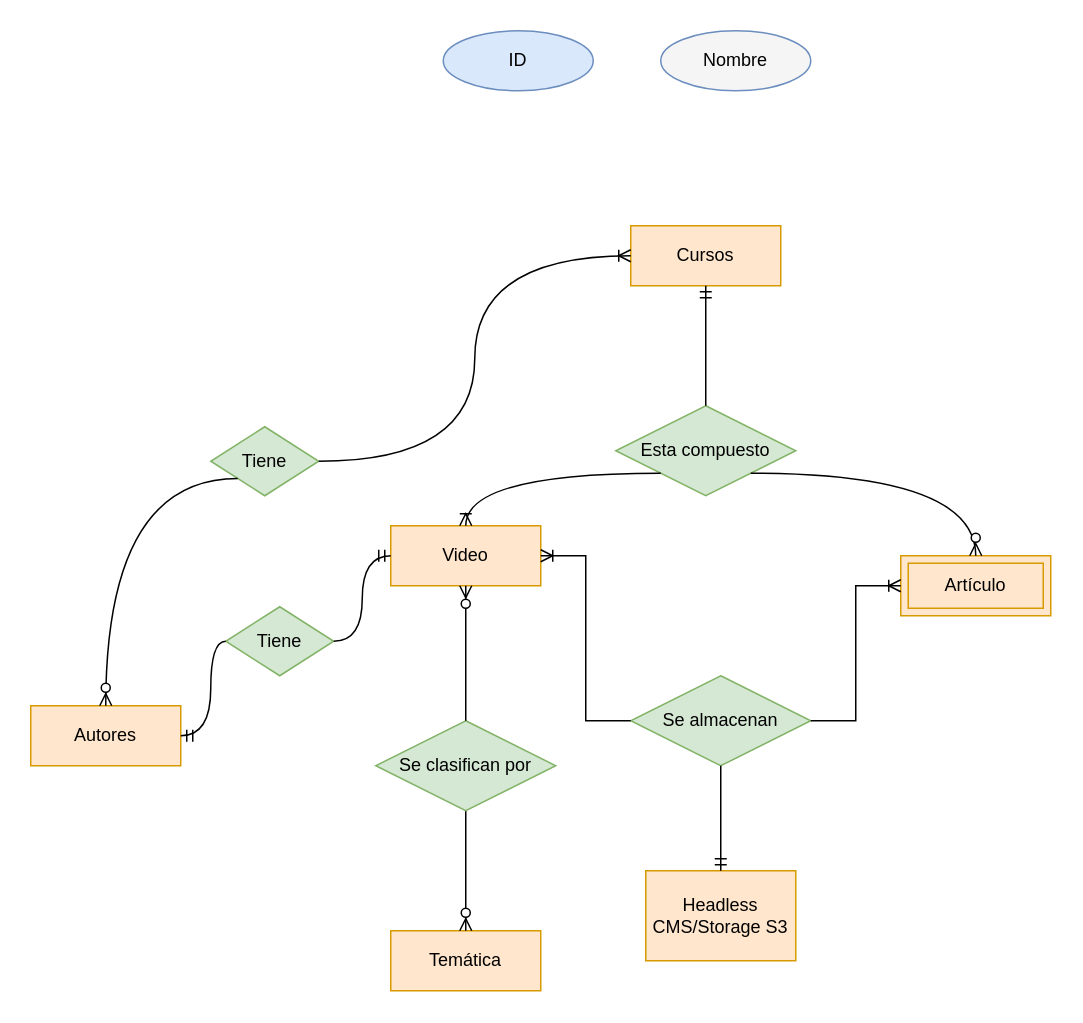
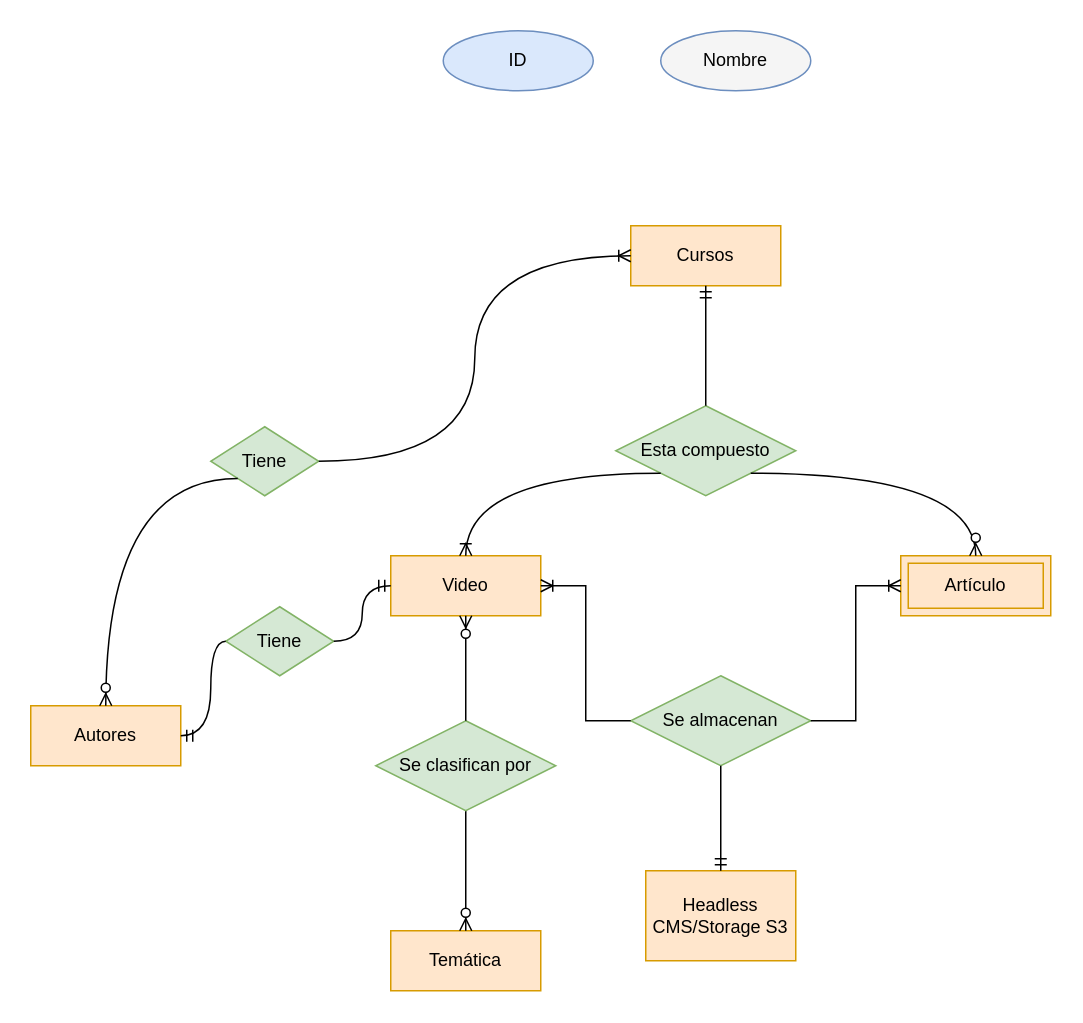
node "Video": moved (466, 556) -> (466, 586)
